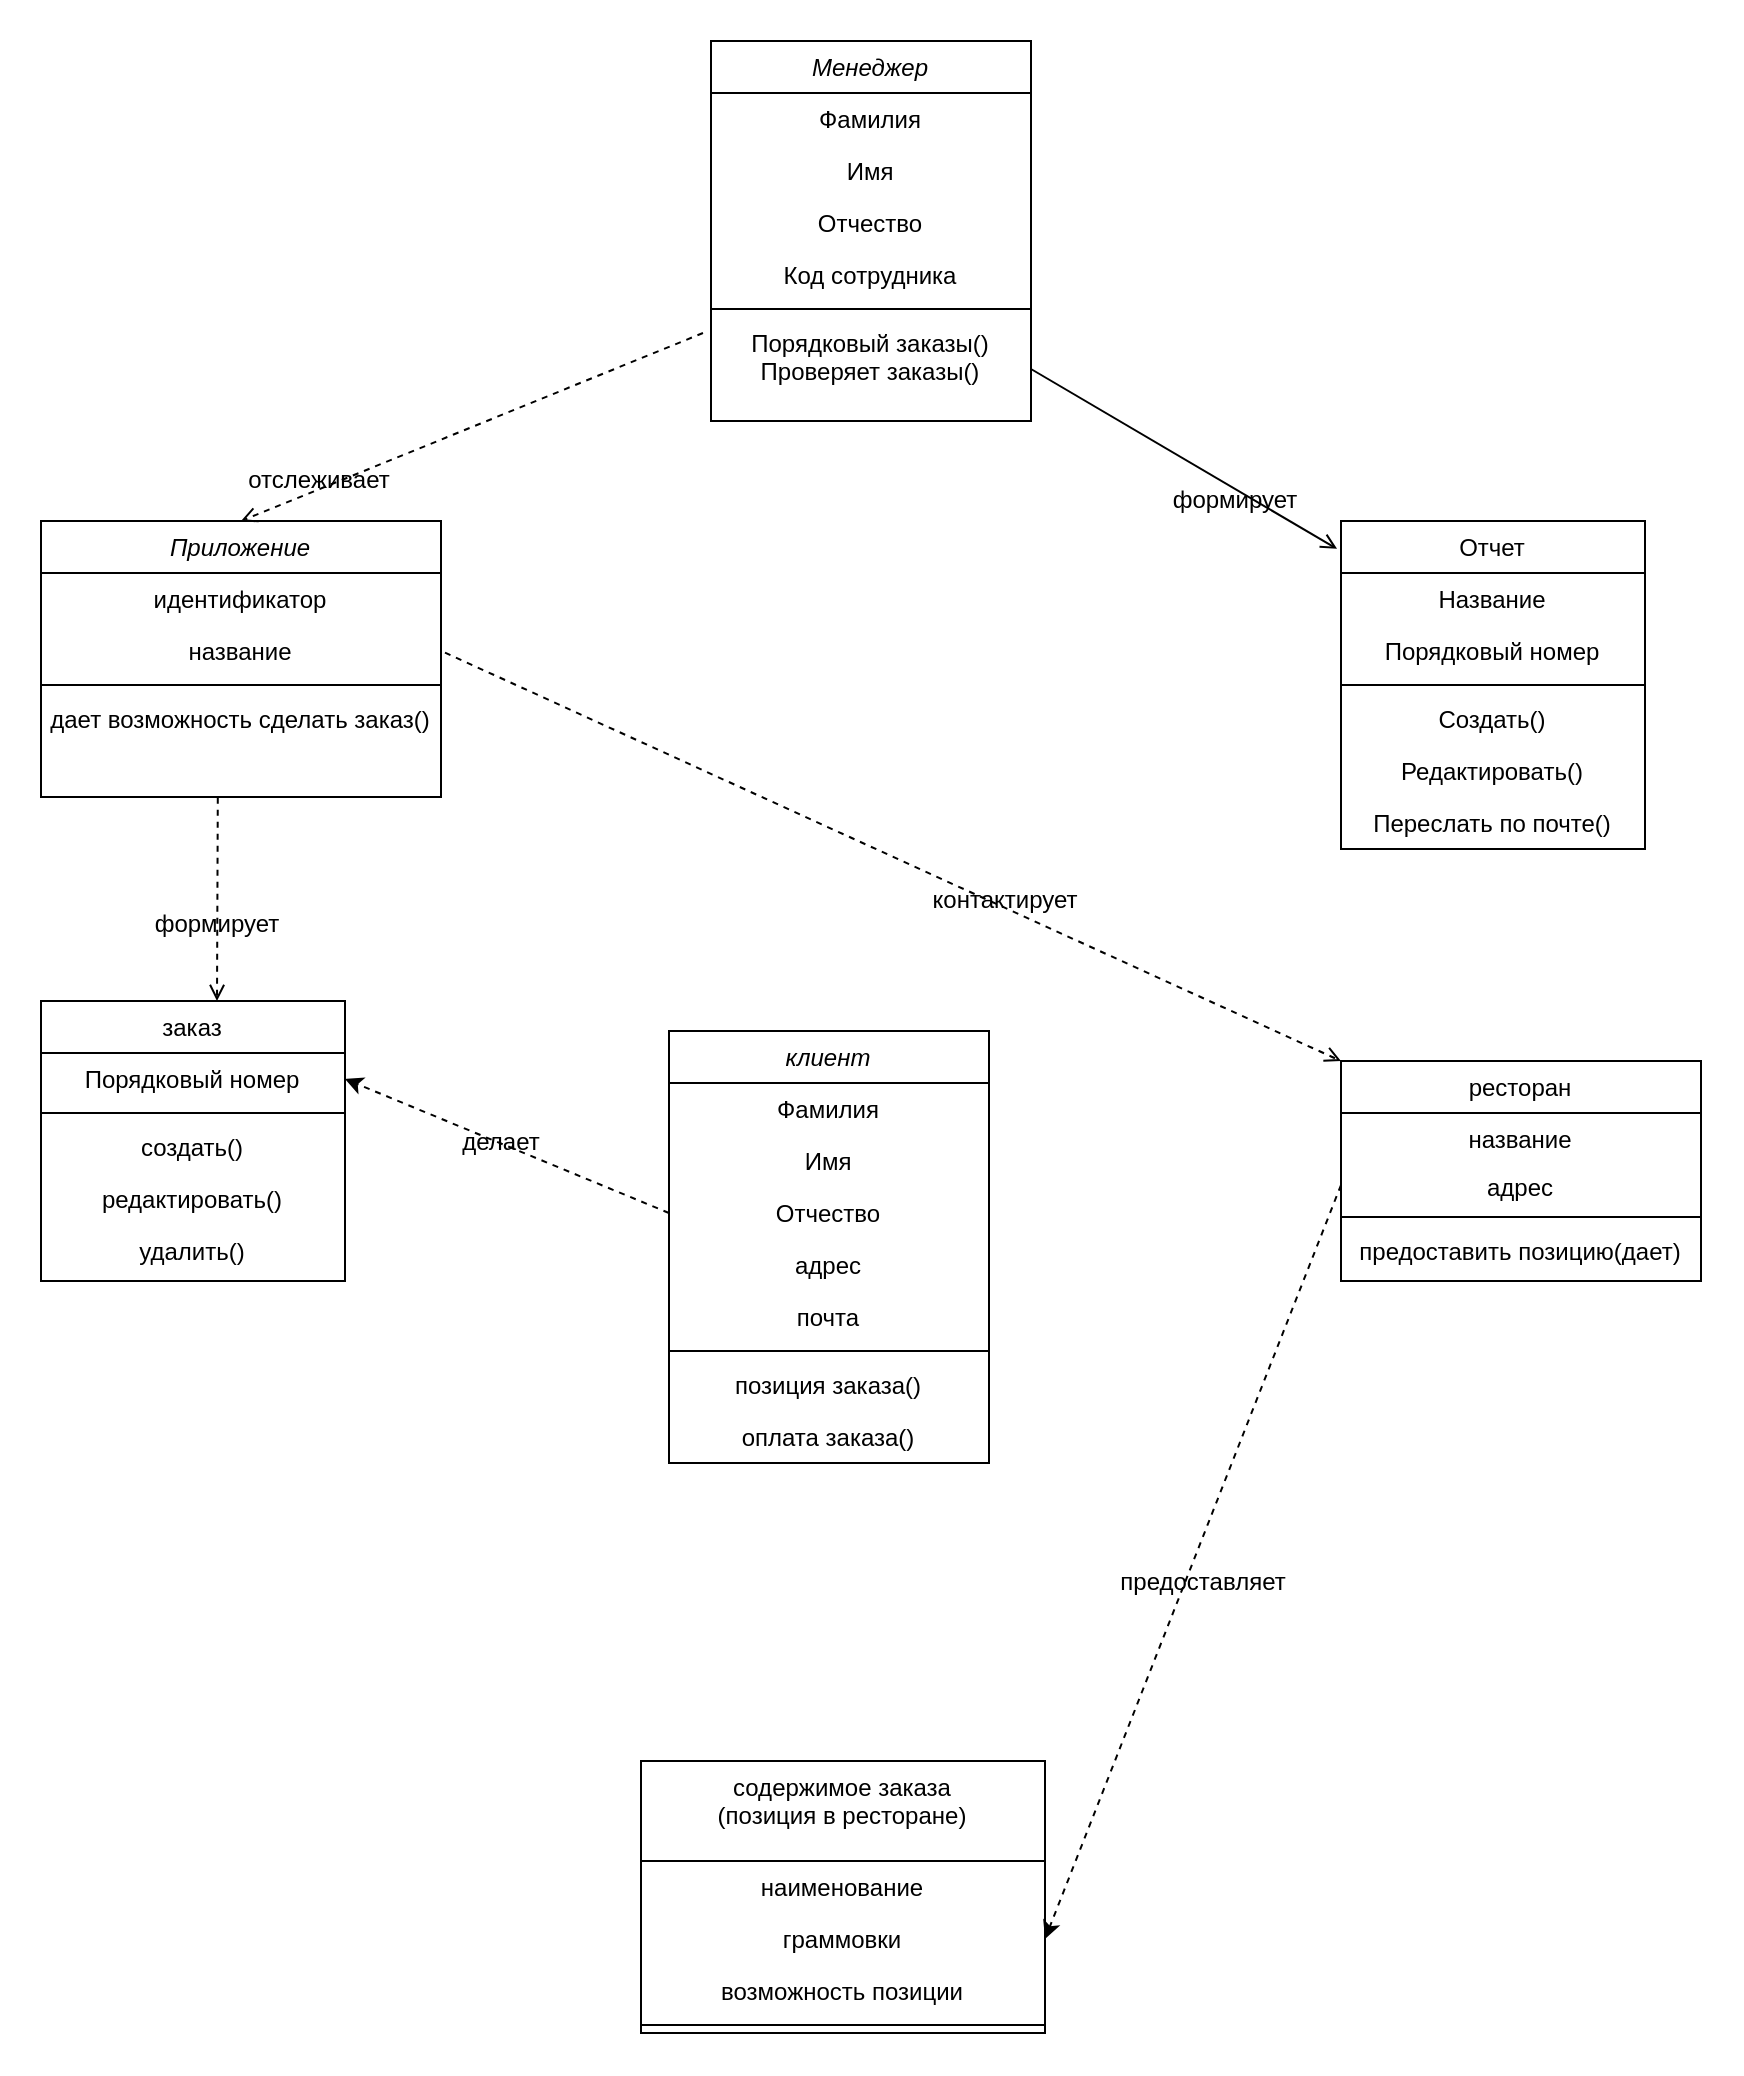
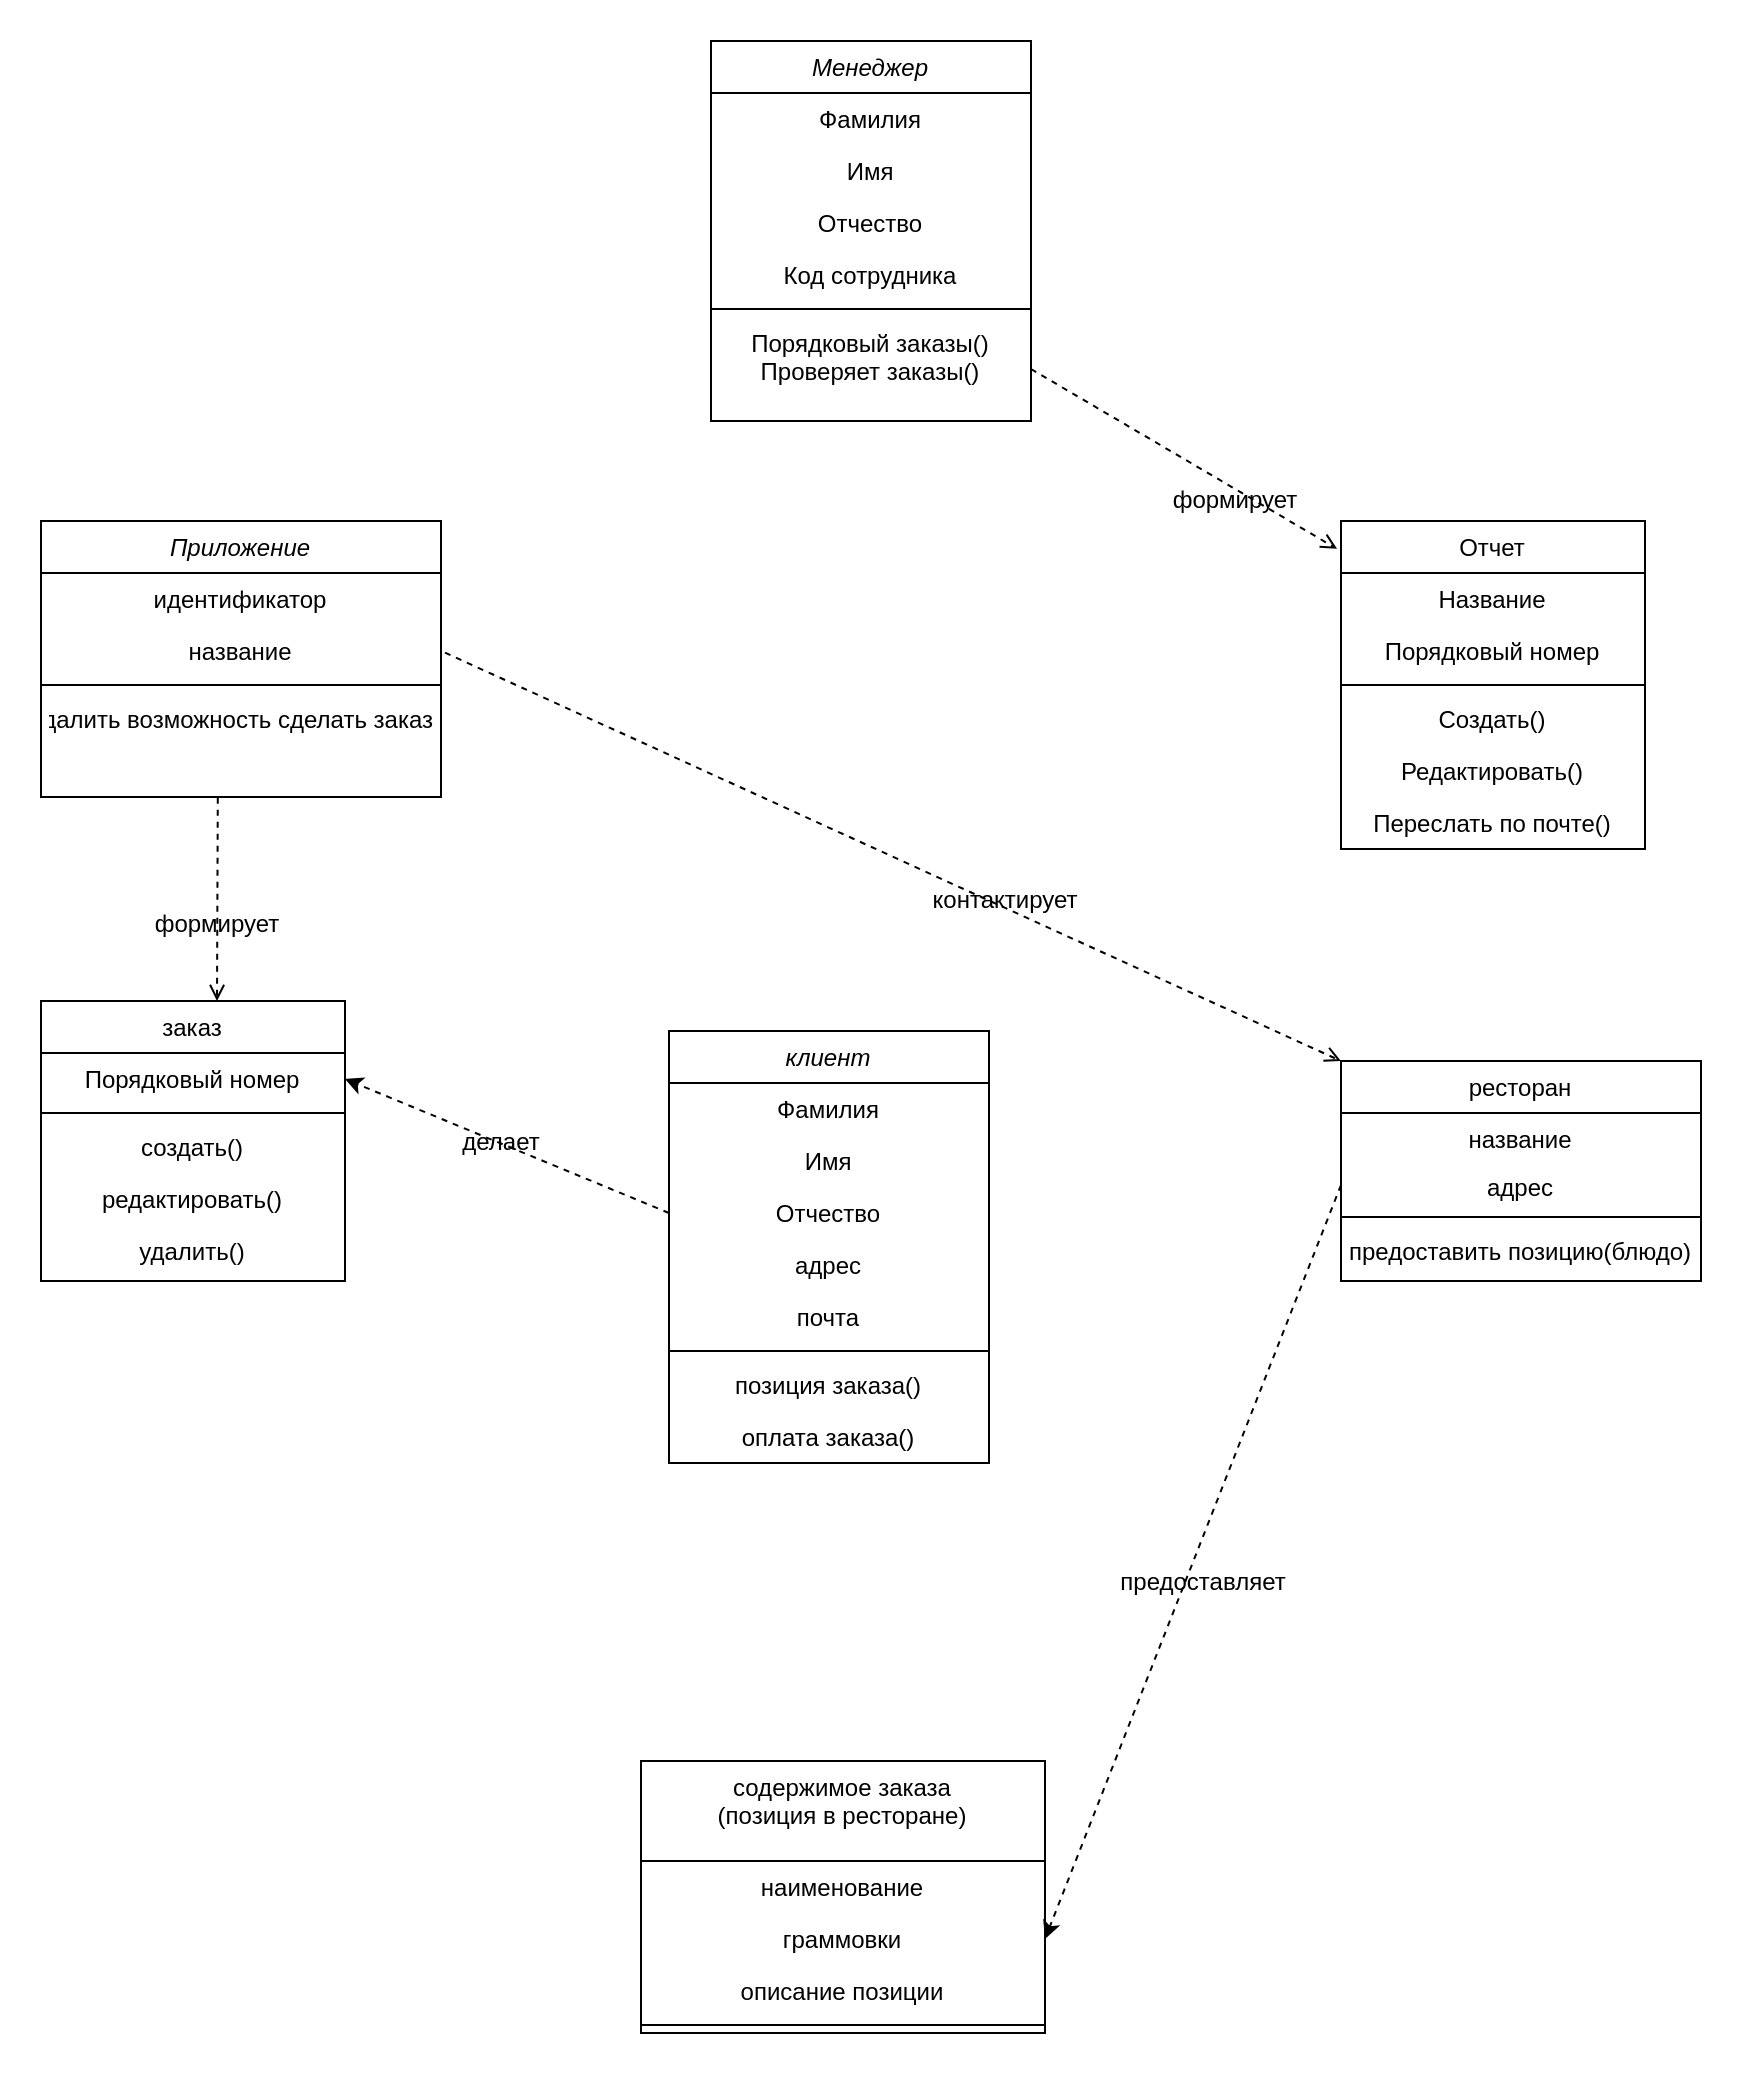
edge "Порядковый заказы() Проверяет заказы()" -> "Приложение": removed, label "отслеживает"
edge "Порядковый заказы() Проверяет заказы()" -> "Отчет": style solid -> dashed
node "дает возможность сделать заказ()": label "дает возможность сделать заказ()" -> "удалить возможность сделать заказ()"
node "предоставить позицию(дает)": label "предоставить позицию(дает)" -> "предоставить позицию(блюдо)"
node "возможность позиции": label "возможность позиции" -> "описание позиции"
